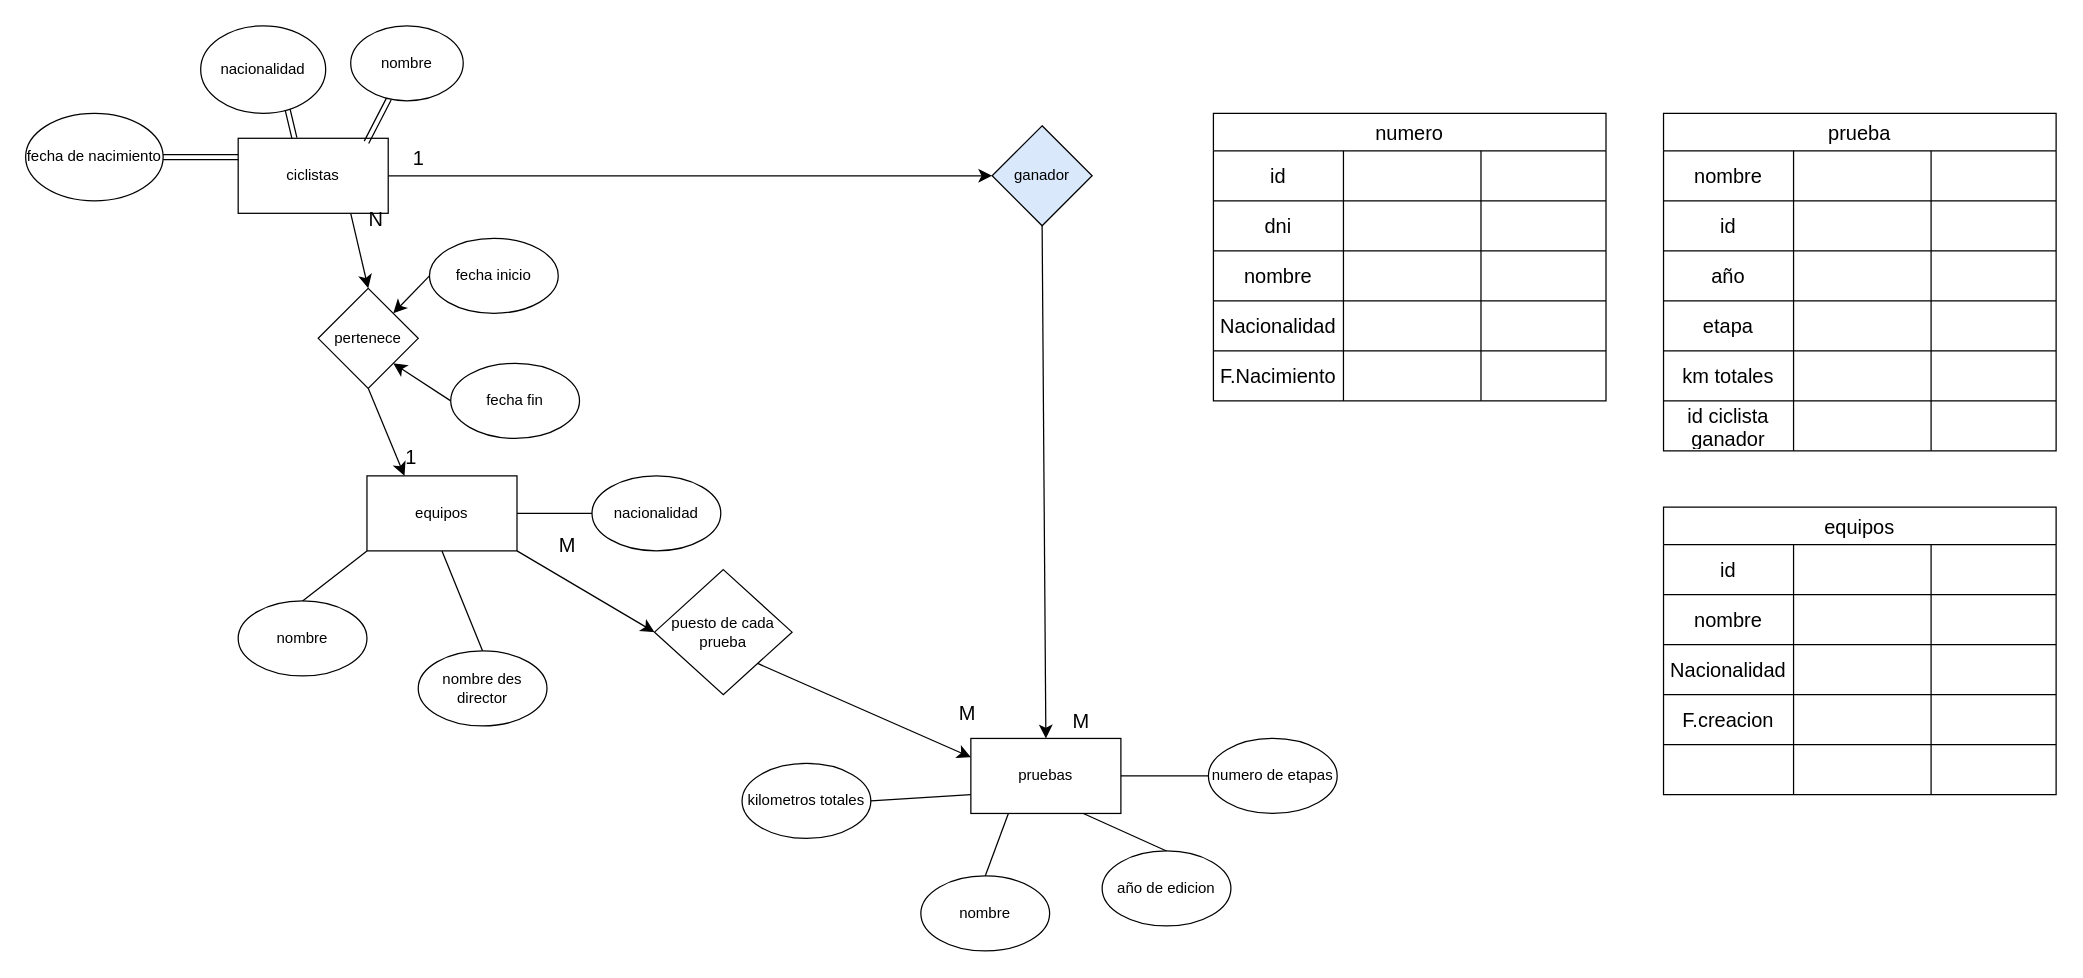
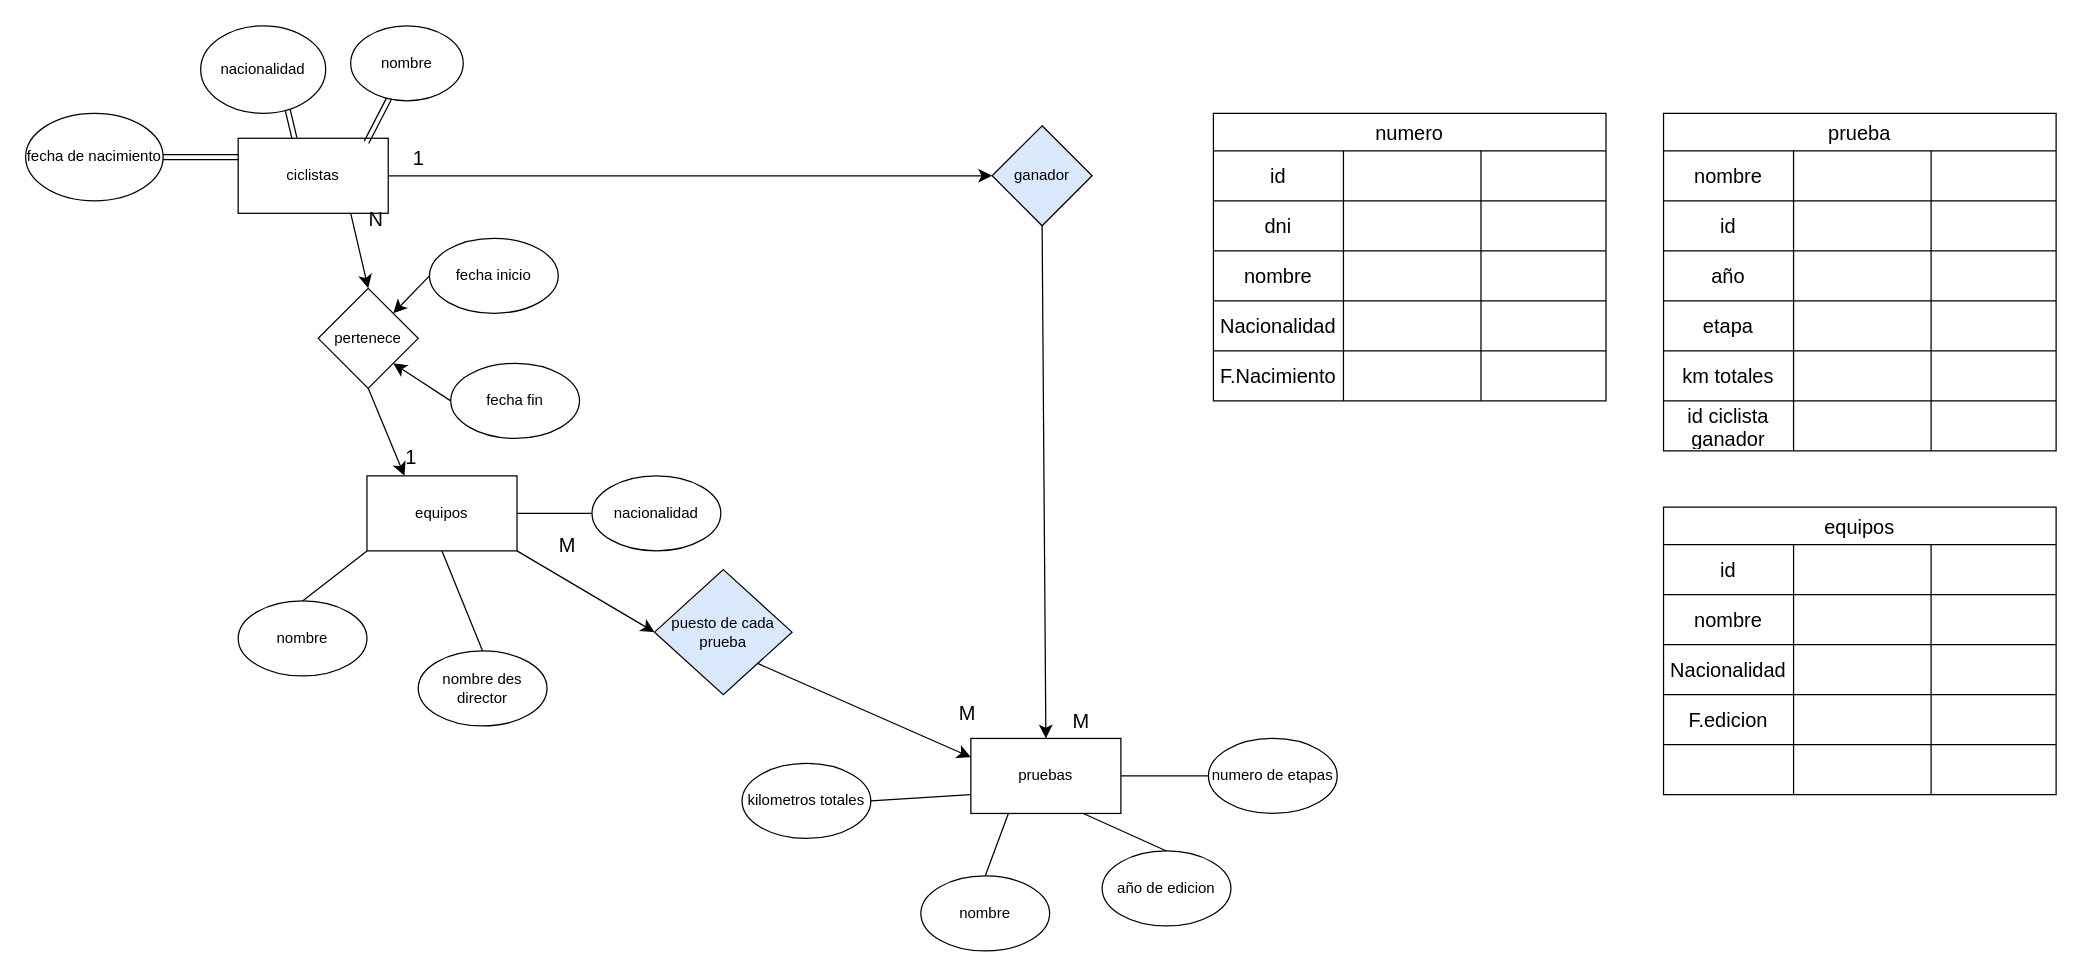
node "puesto de cada prueba": fillcolor #ffffff -> #dae8fc
node "F.creacion": label "F.creacion" -> "F.edicion"
